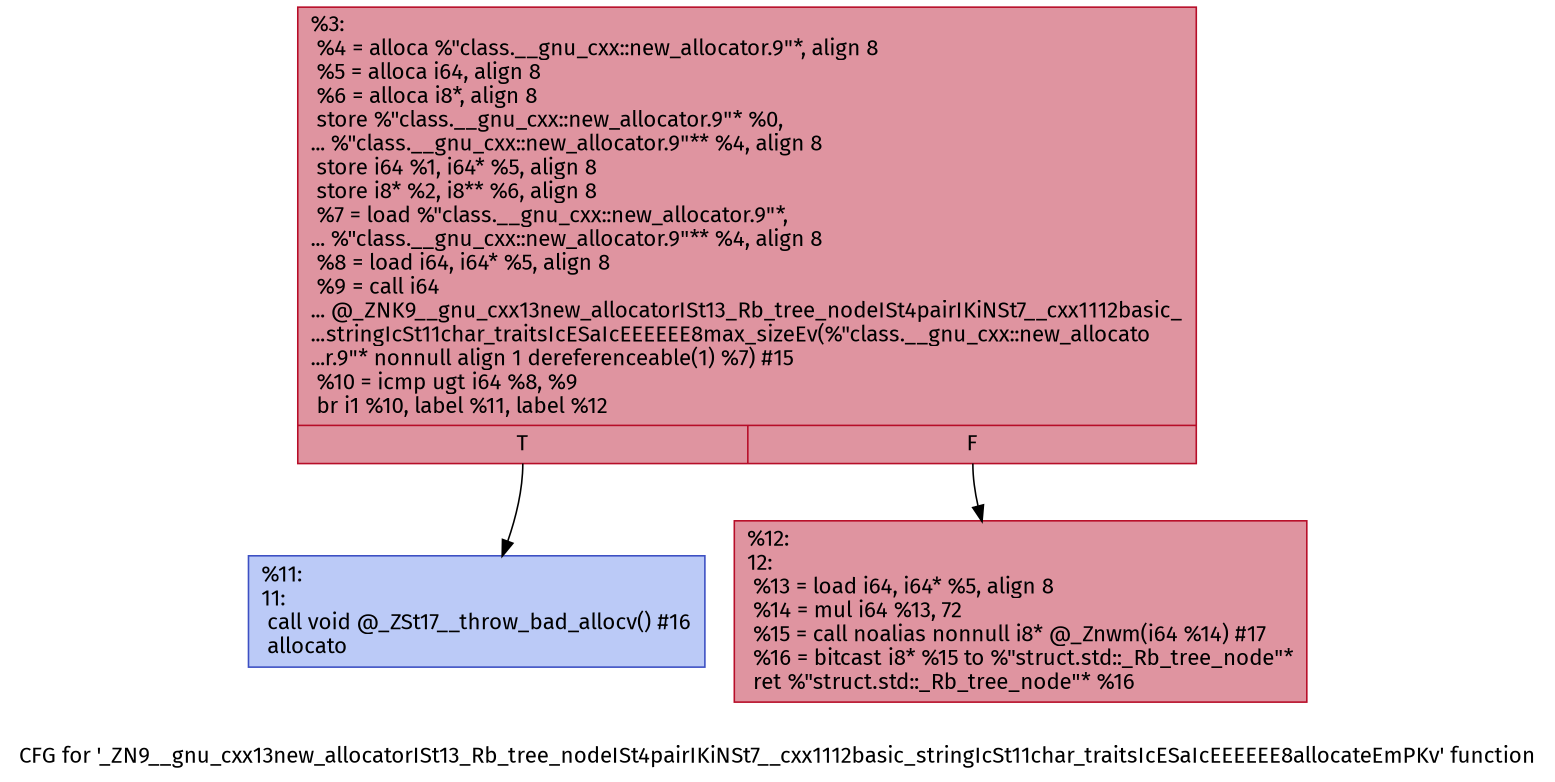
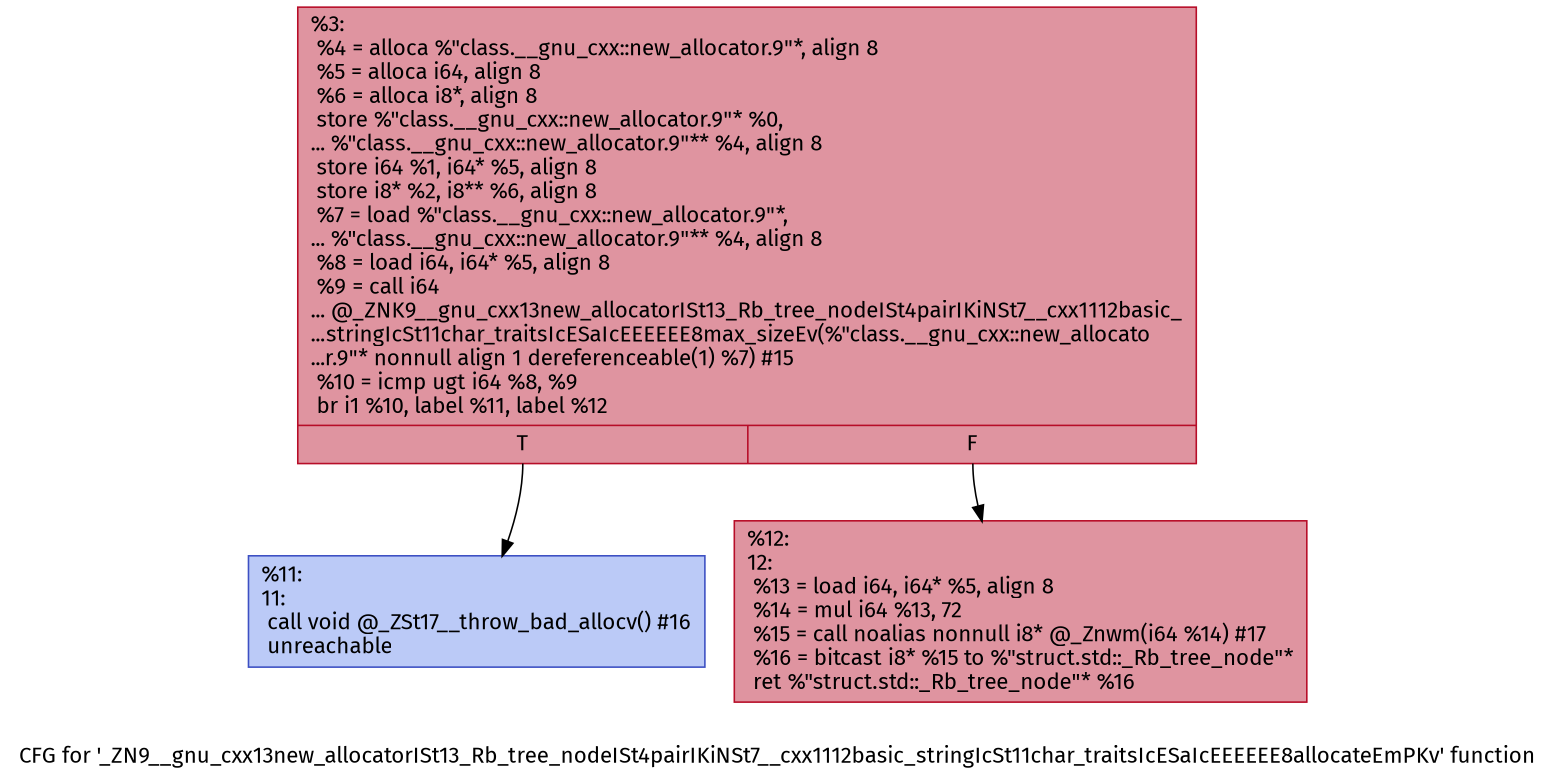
node "%11:": text "allocato" -> "unreachable"
